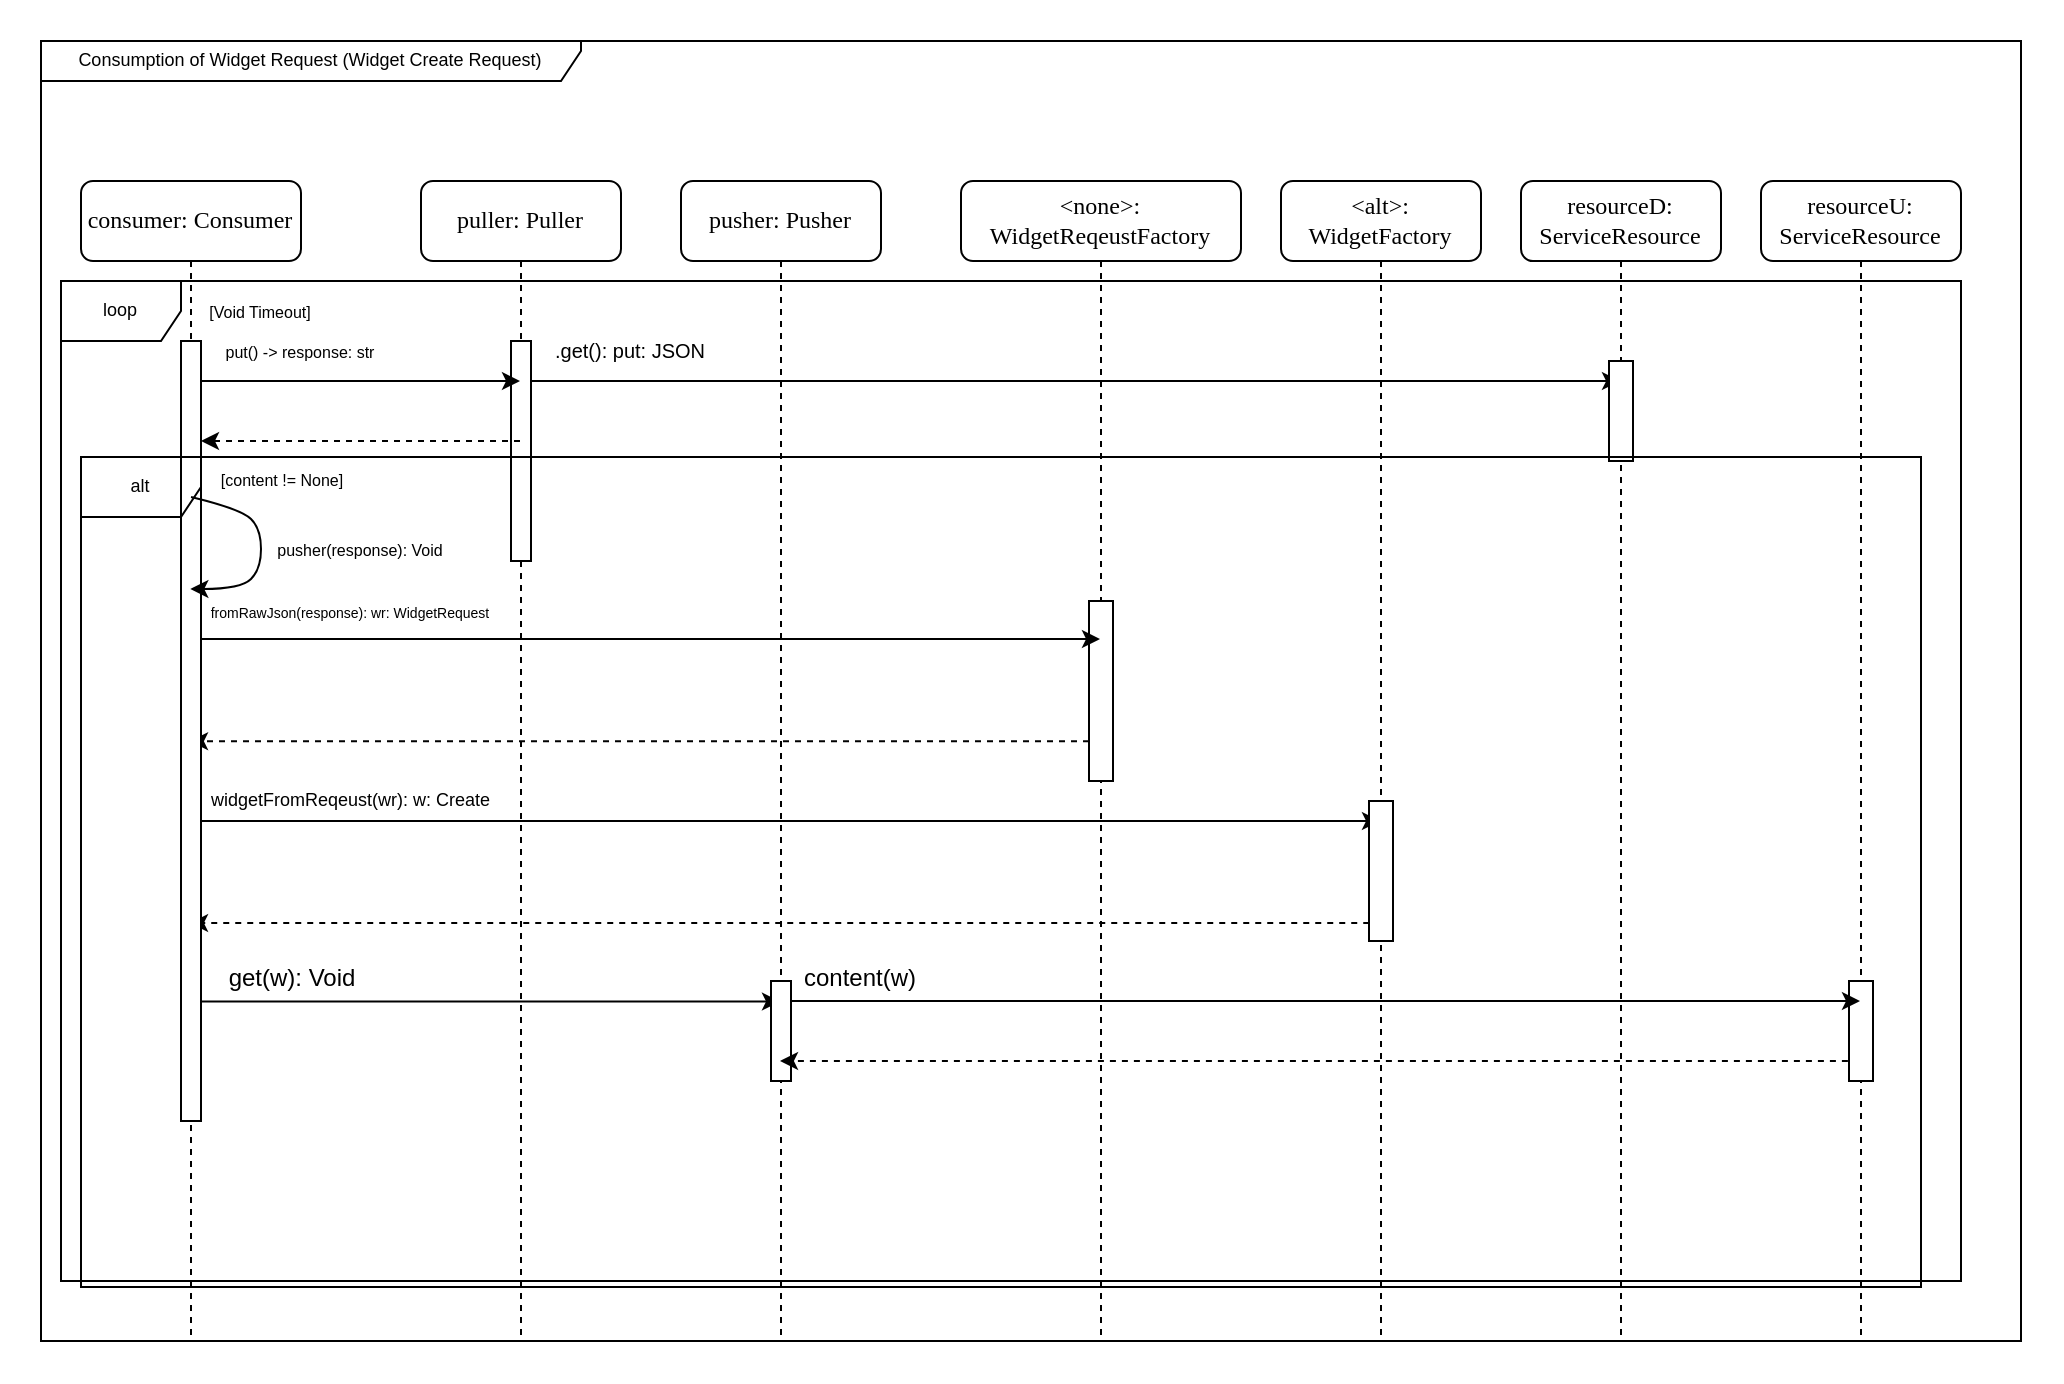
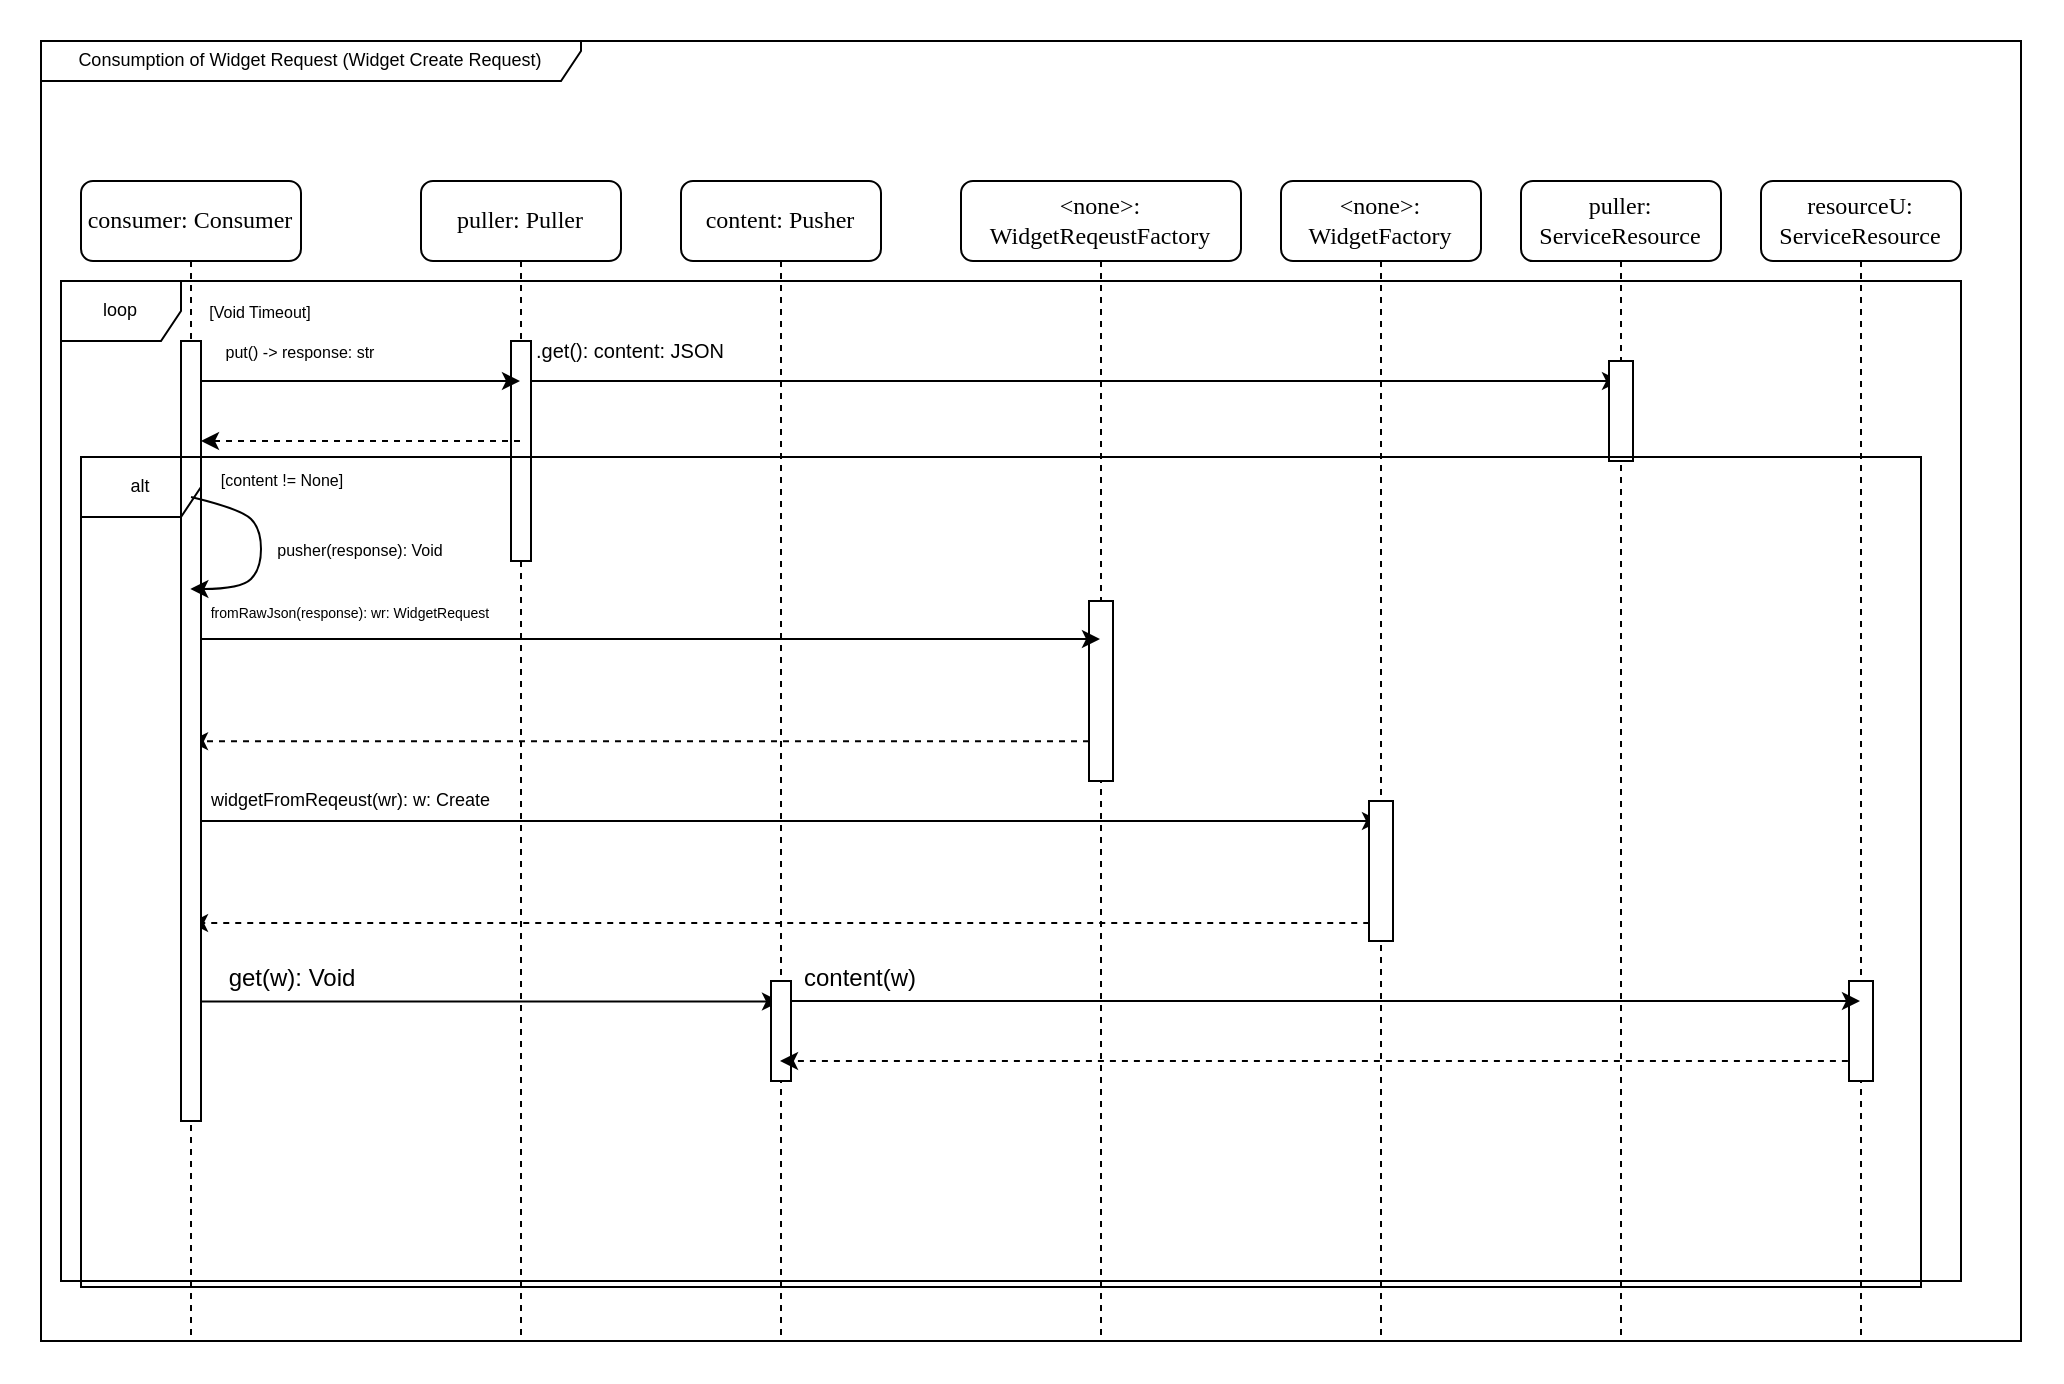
node "pusher: Pusher": label "pusher: Pusher" -> "content: Pusher"
node "<alt>: WidgetFactory": label "<alt>: WidgetFactory" -> "<none>: WidgetFactory"
node "resourceD: ServiceResource": label "resourceD: ServiceResource" -> "puller: ServiceResource"
node ".get(): put: JSON": label ".get(): put: JSON" -> ".get(): content: JSON"
